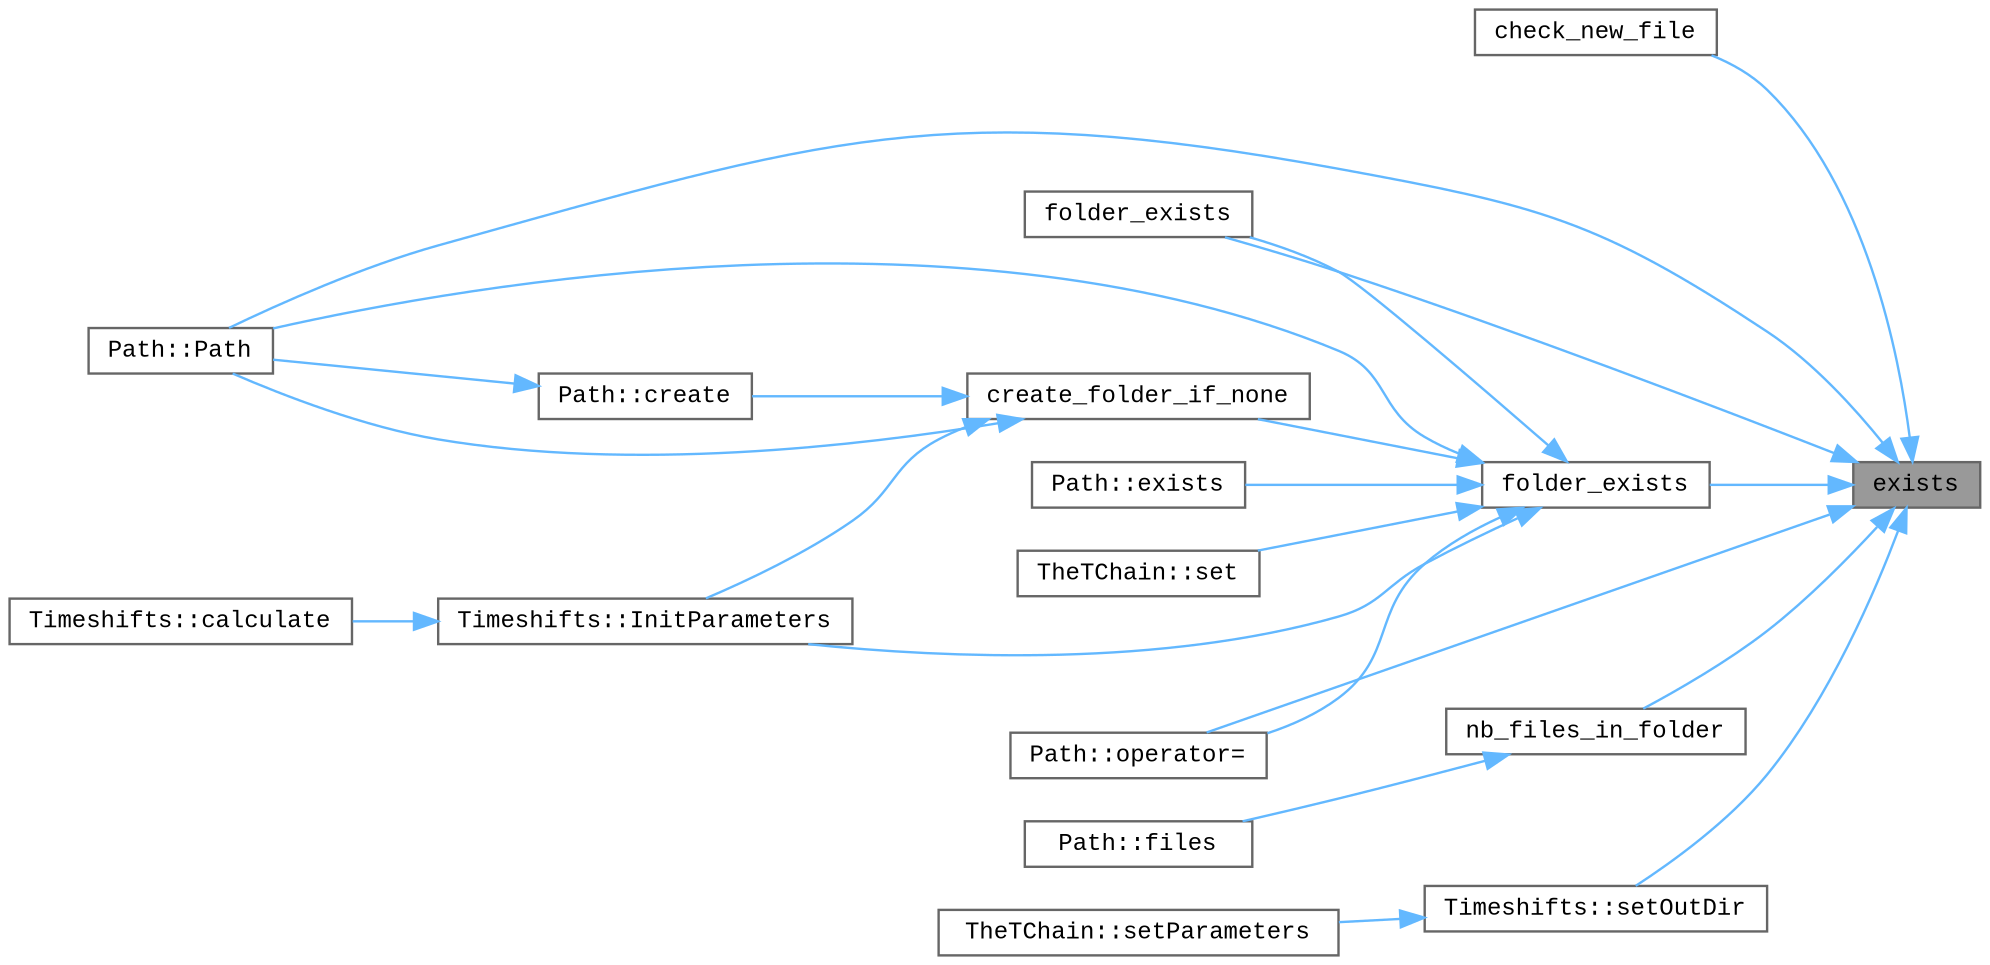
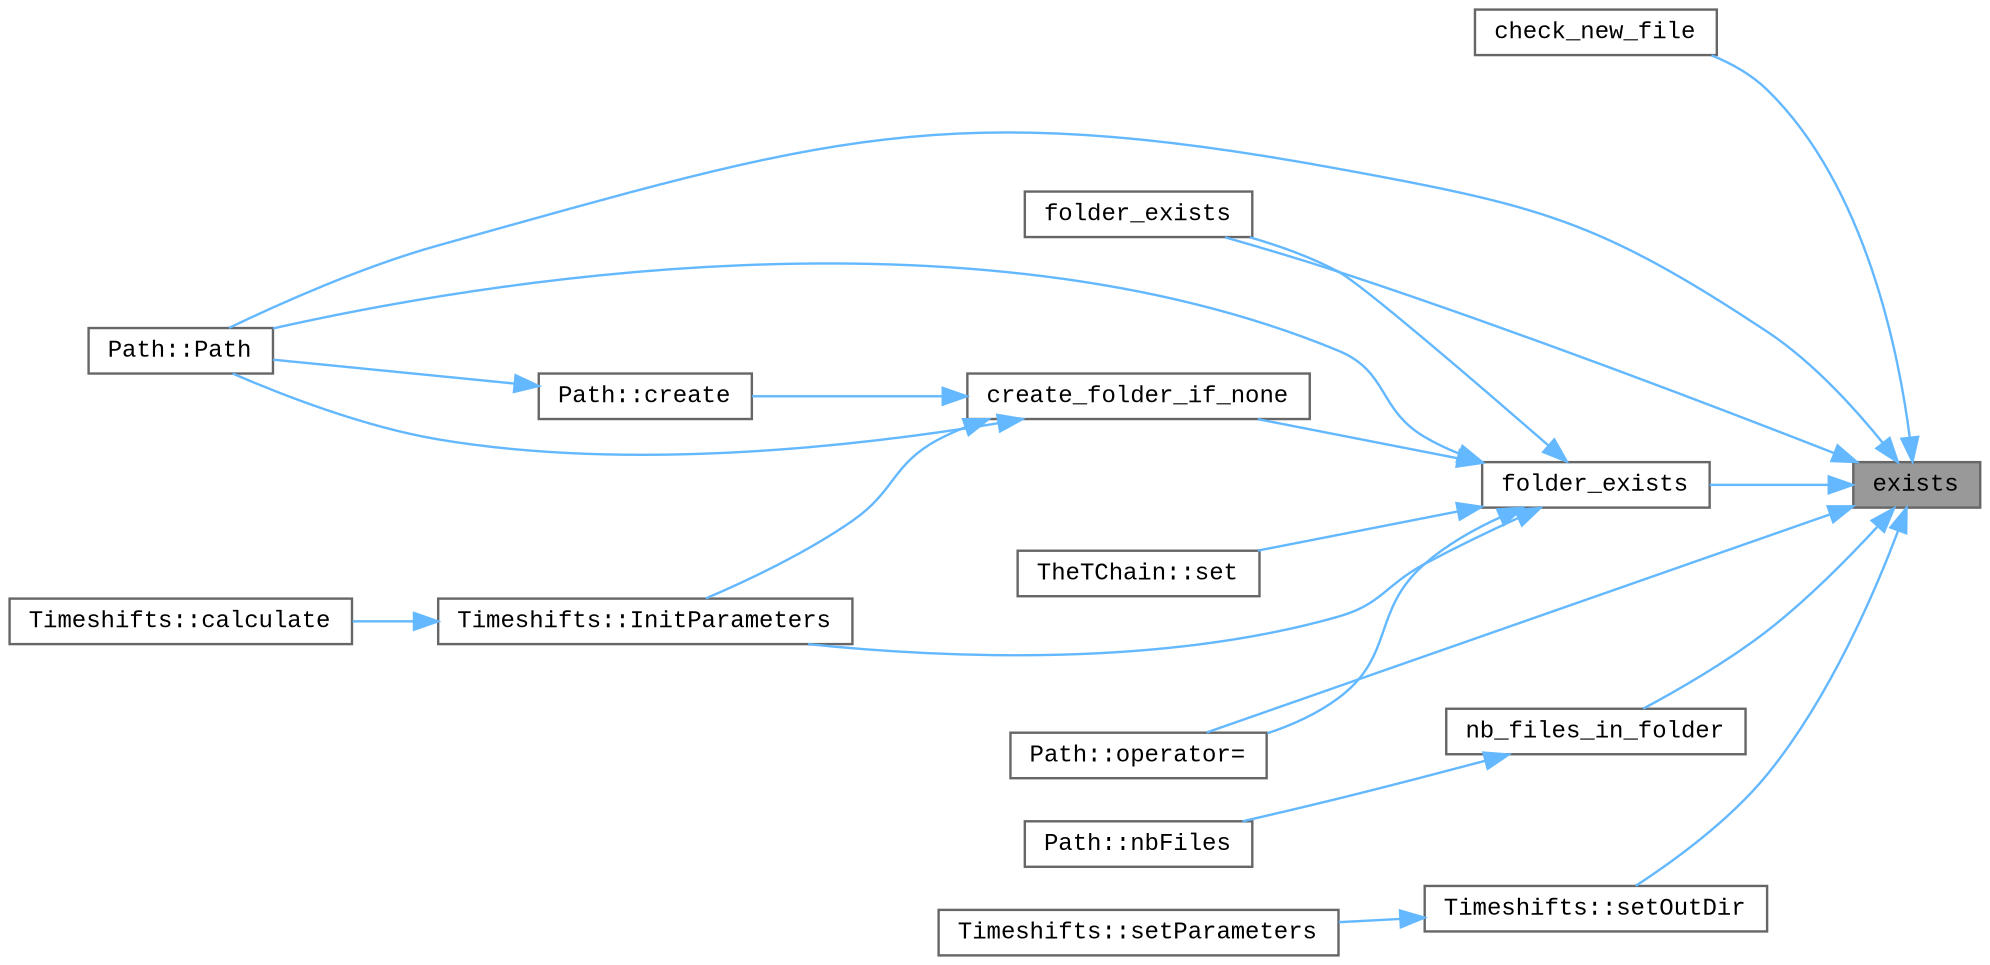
node "Path::exists": removed
node "Path::files": label "Path::files" -> "Path::nbFiles"
node "TheTChain::setParameters": label "TheTChain::setParameters" -> "Timeshifts::setParameters"
